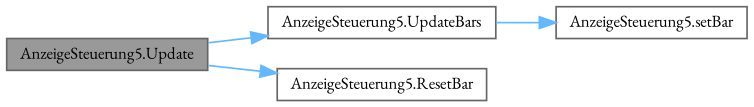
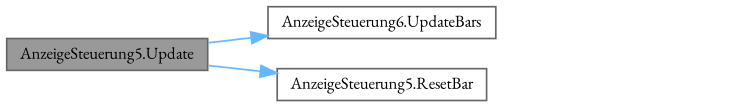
node "AnzeigeSteuerung5.UpdateBars": label "AnzeigeSteuerung5.UpdateBars" -> "AnzeigeSteuerung6.UpdateBars"
node "AnzeigeSteuerung5.setBar": removed
